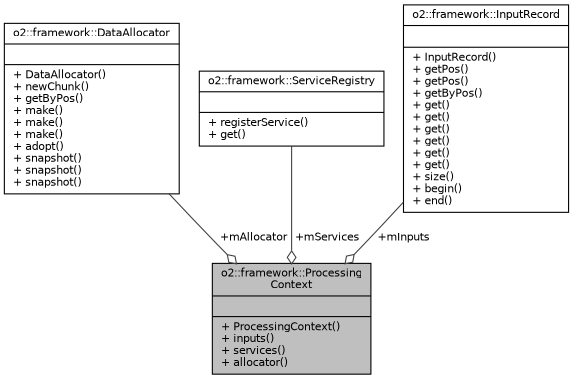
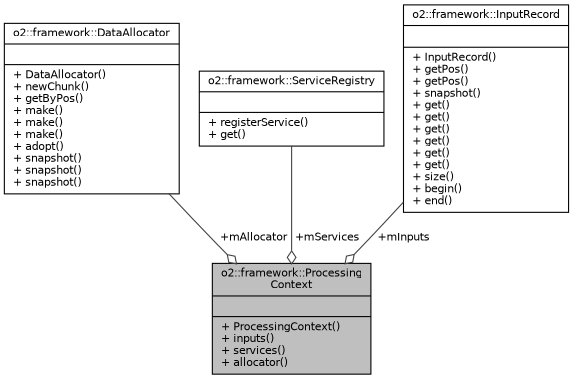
node "o2::framework::InputRecord": text "+ getByPos()" -> "+ snapshot()"
